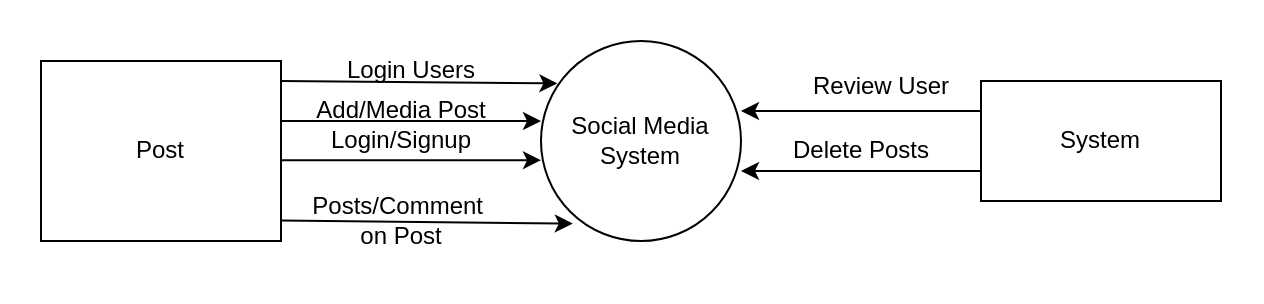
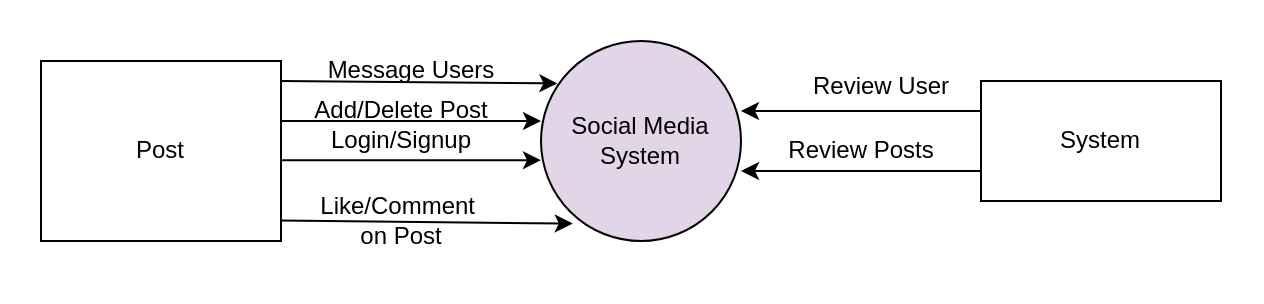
node "Login Users": label "Login Users" -> "Message Users"
node "Add/Media Post": label "Add/Media Post" -> "Add/Delete Post"
node "Social Media System": fillcolor #ffffff -> #e1d5e7
node "Delete Posts": label "Delete Posts" -> "Review Posts"
node "Posts/Comment on Post": label "Posts/Comment on Post" -> "Like/Comment on Post"
